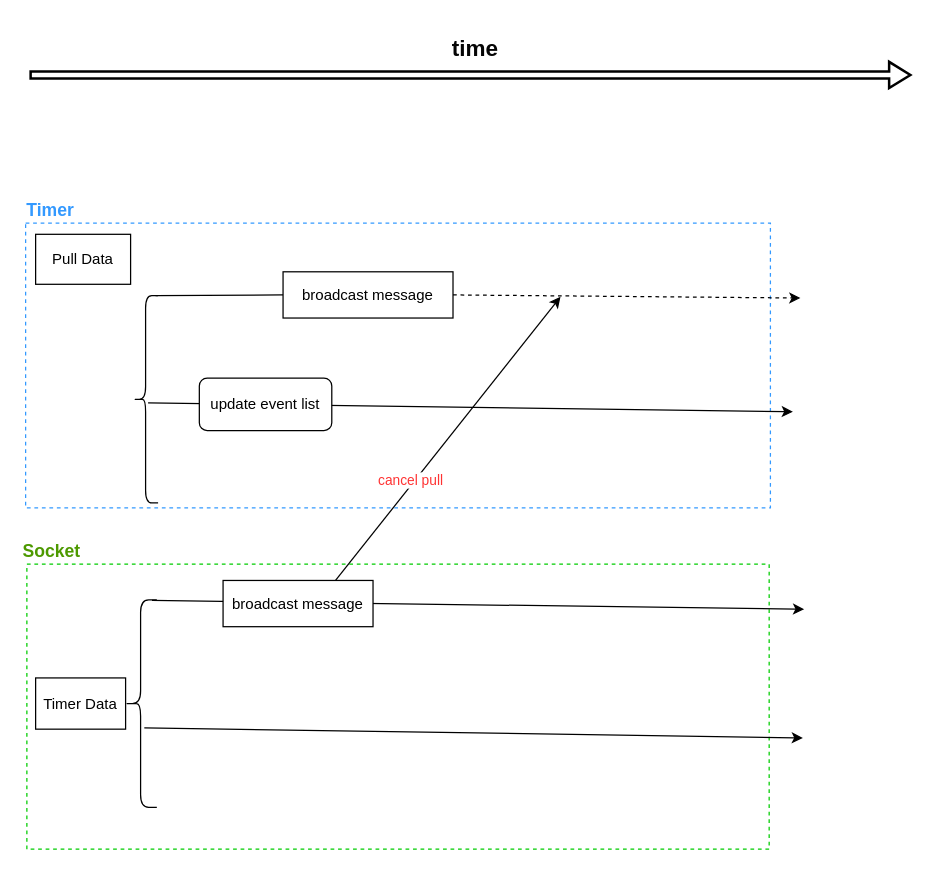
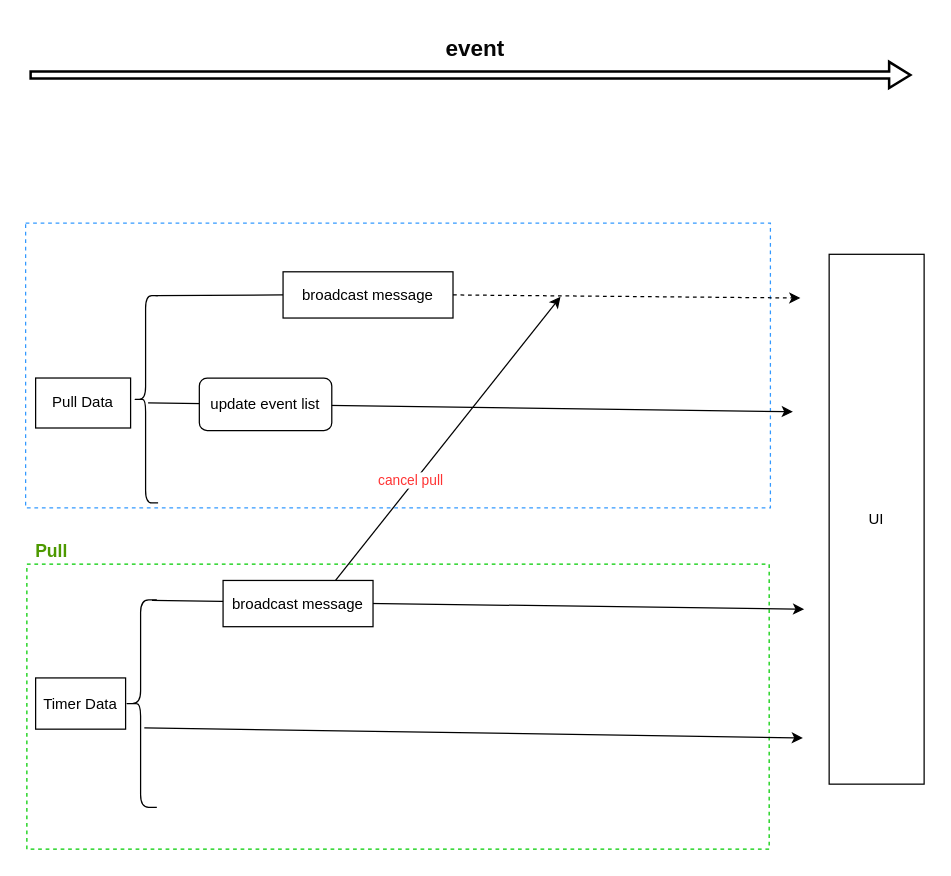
node "time": label "time" -> "event"
node "Timer": removed
node "Pull Data": moved (83, 259) -> (83, 403)
node "UI": added
node "Socket": label "Socket" -> "Pull"
